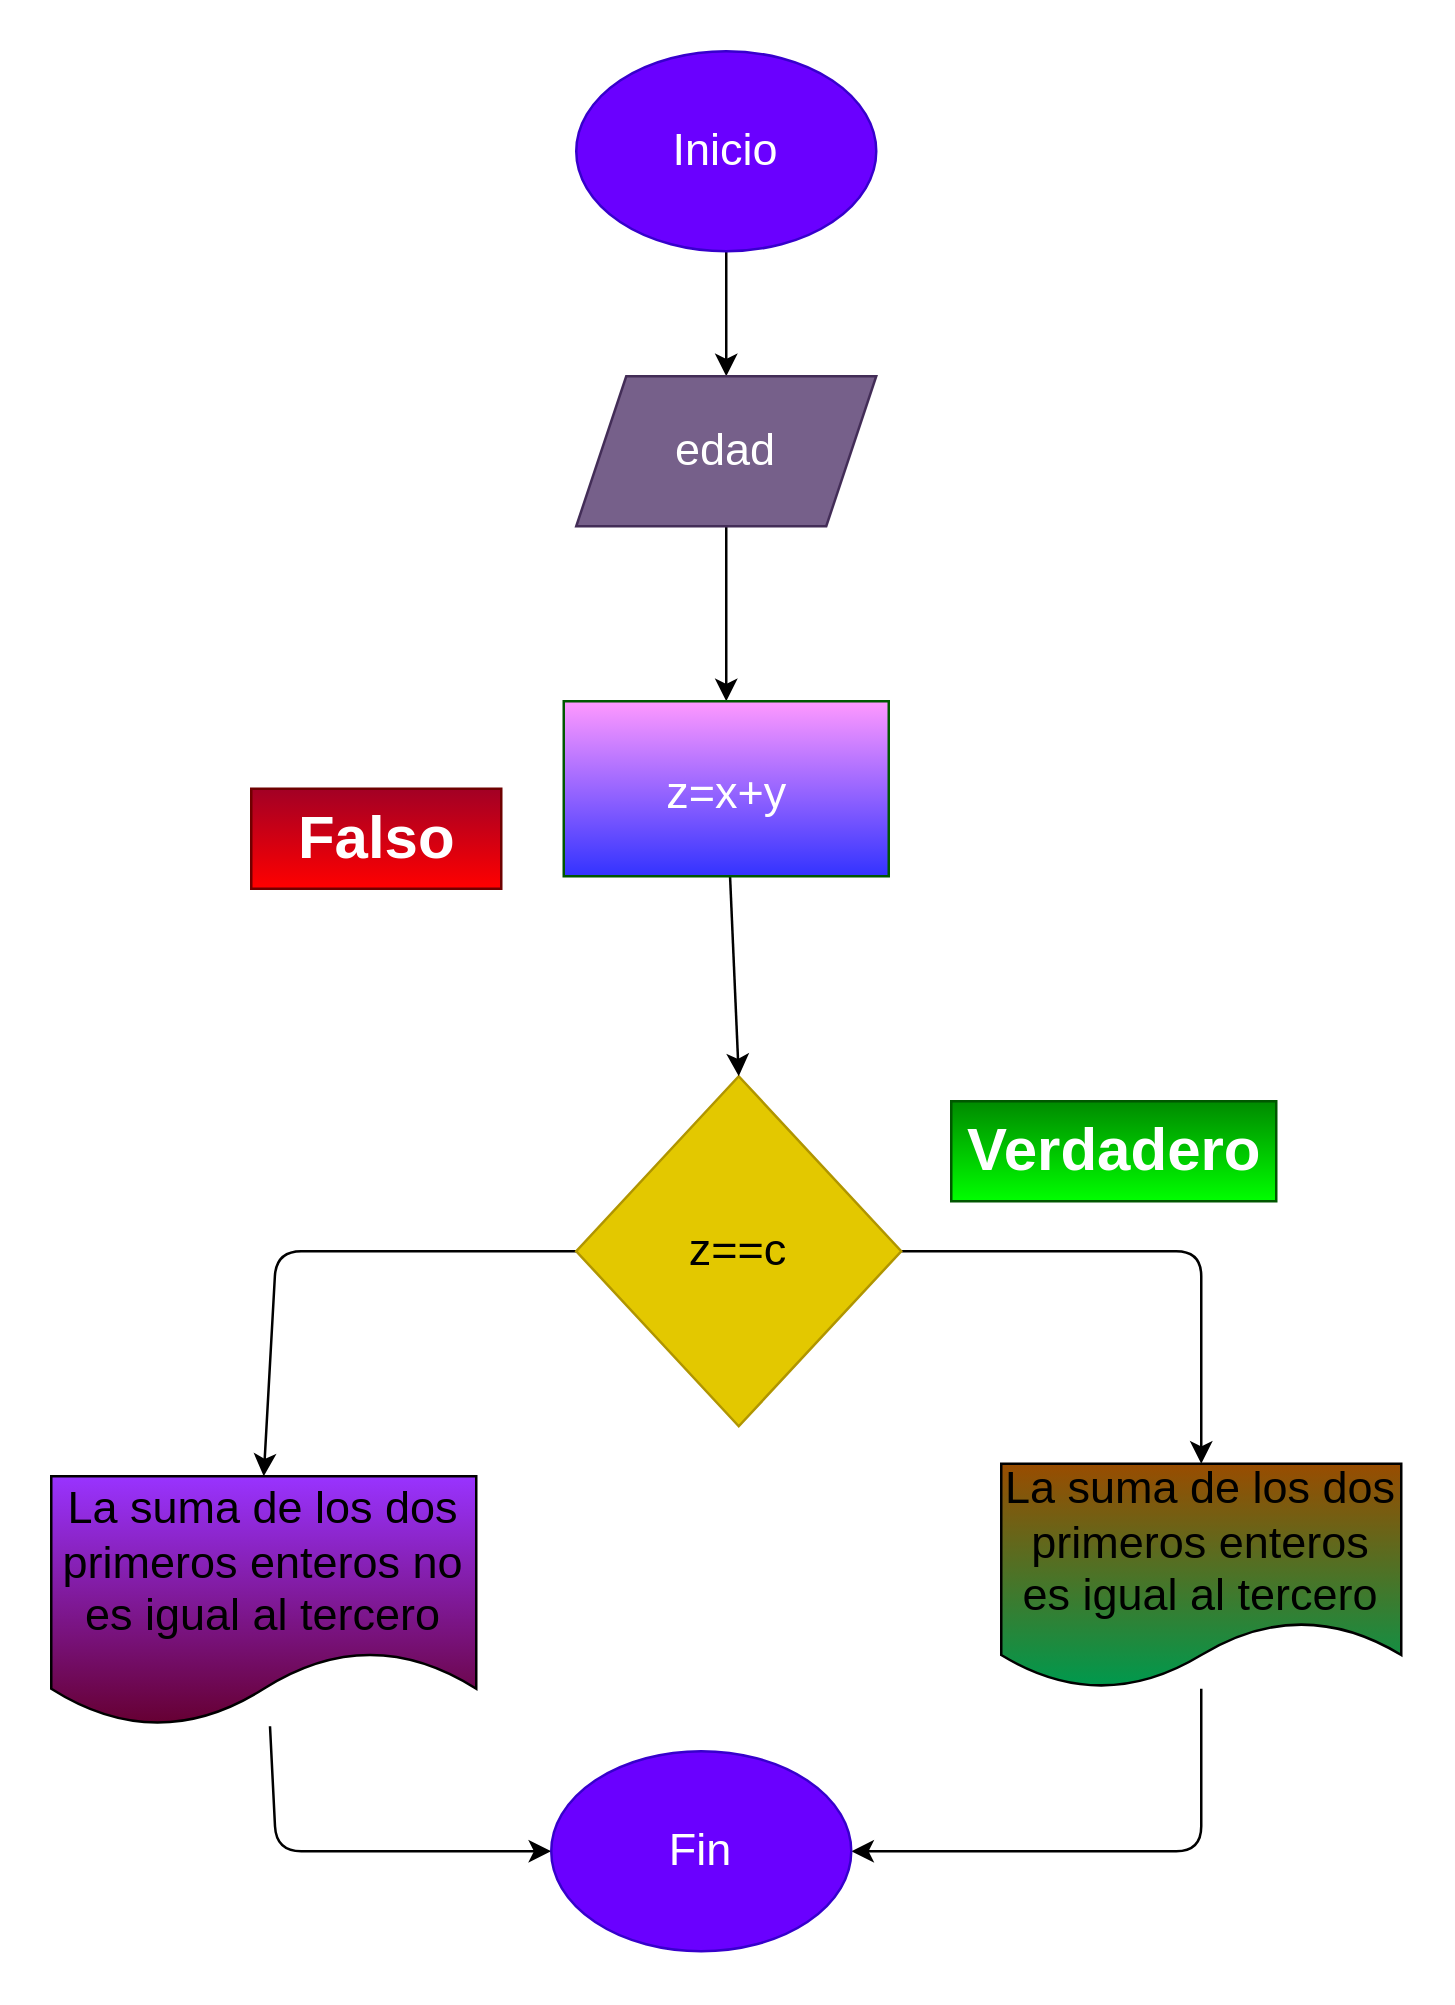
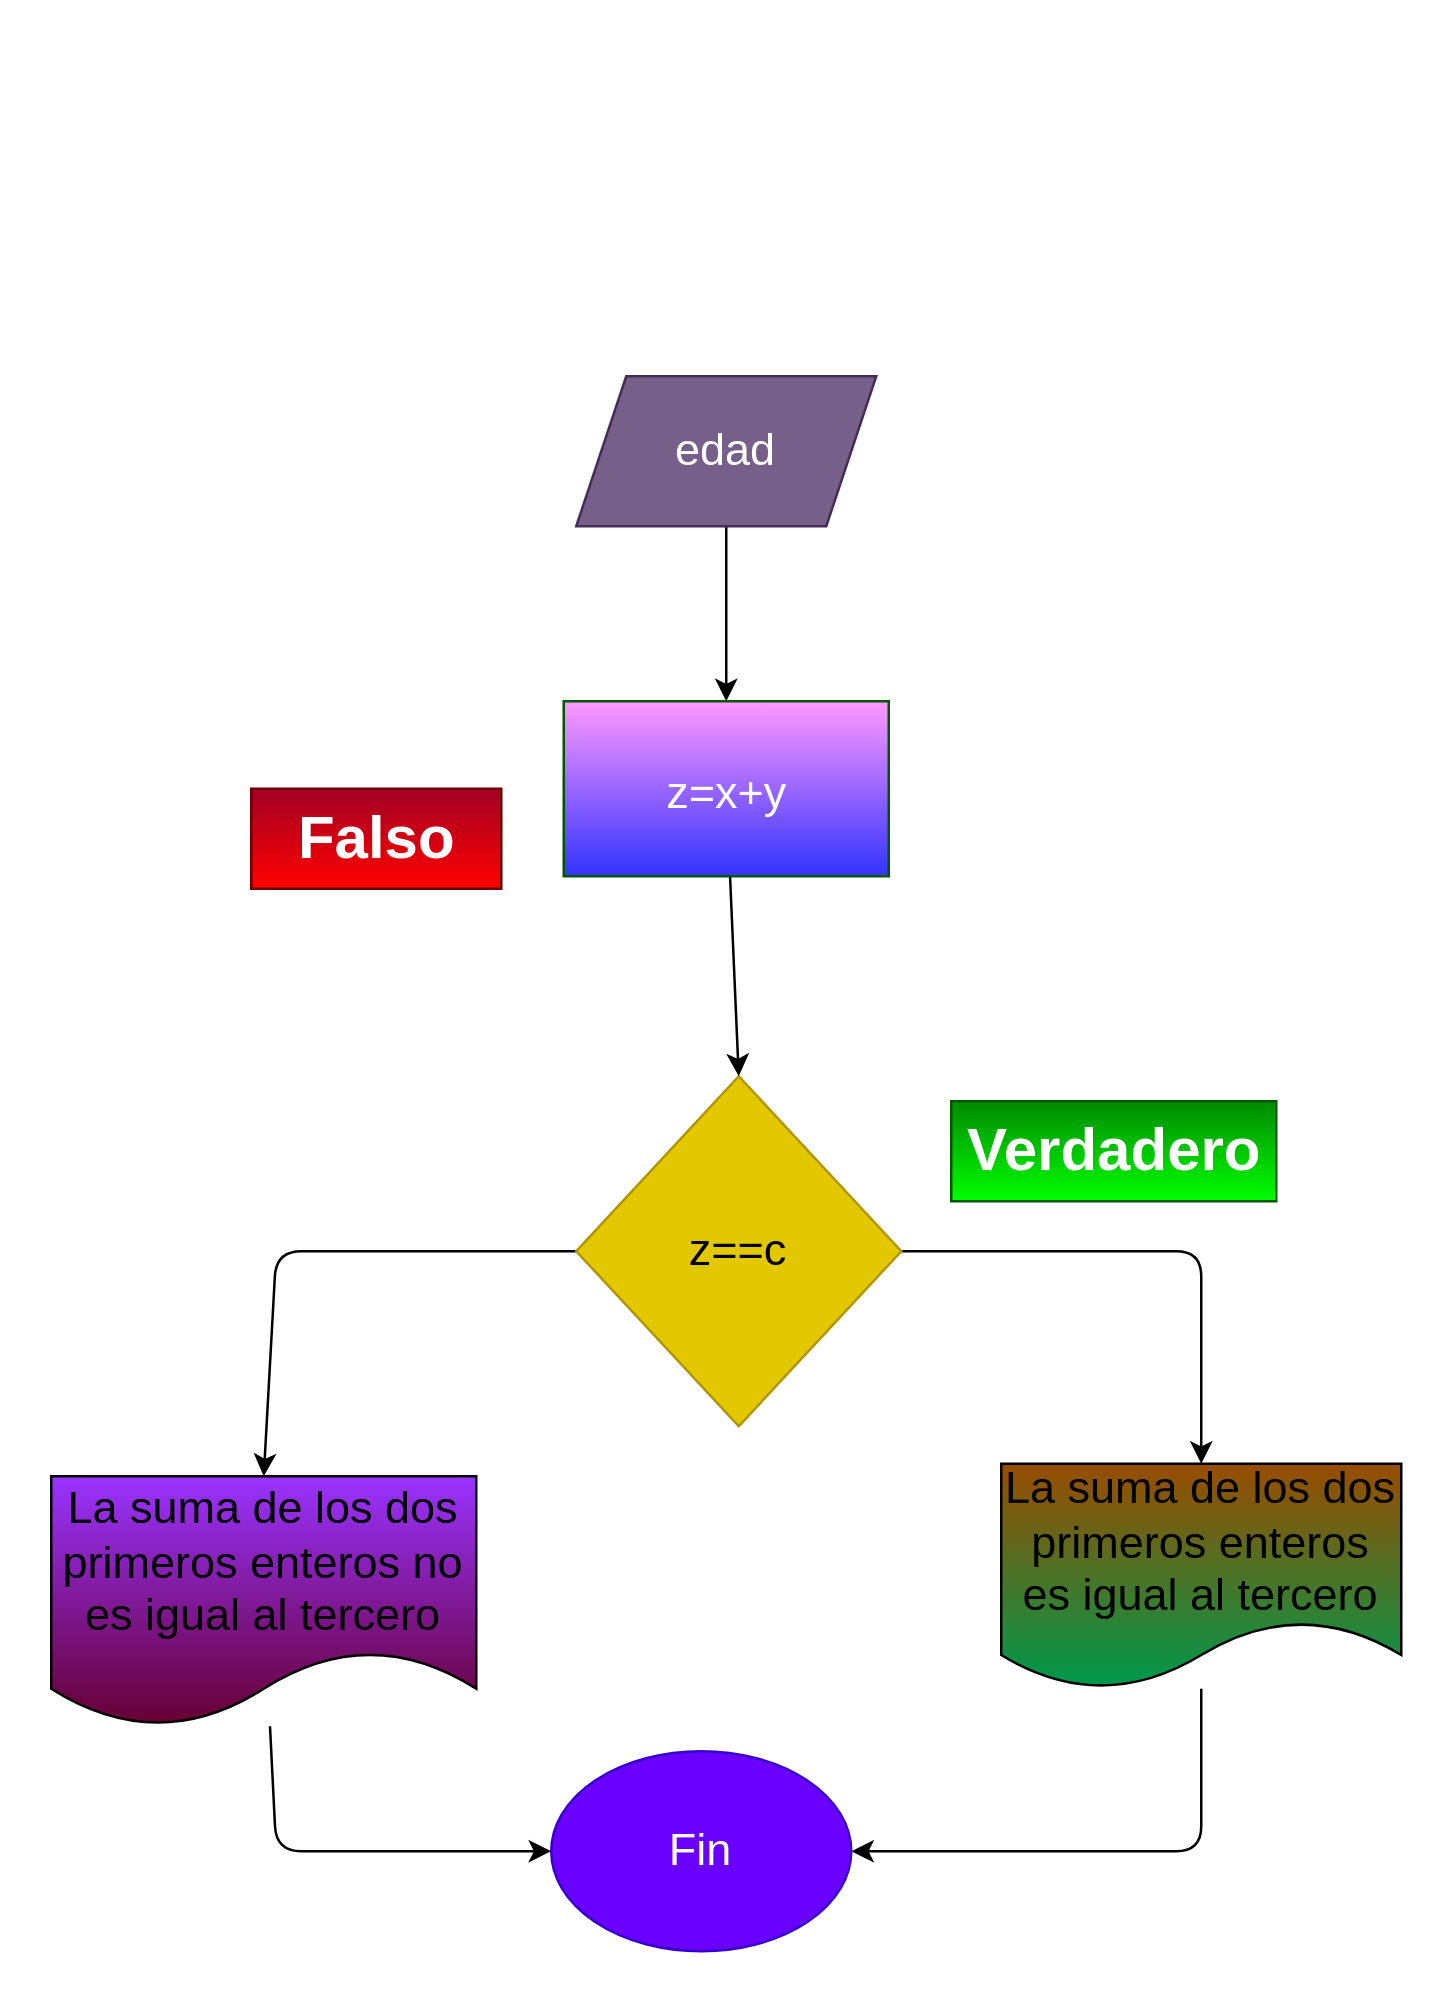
node "Inicio": removed
edge "Inicio" -> "edad": removed
